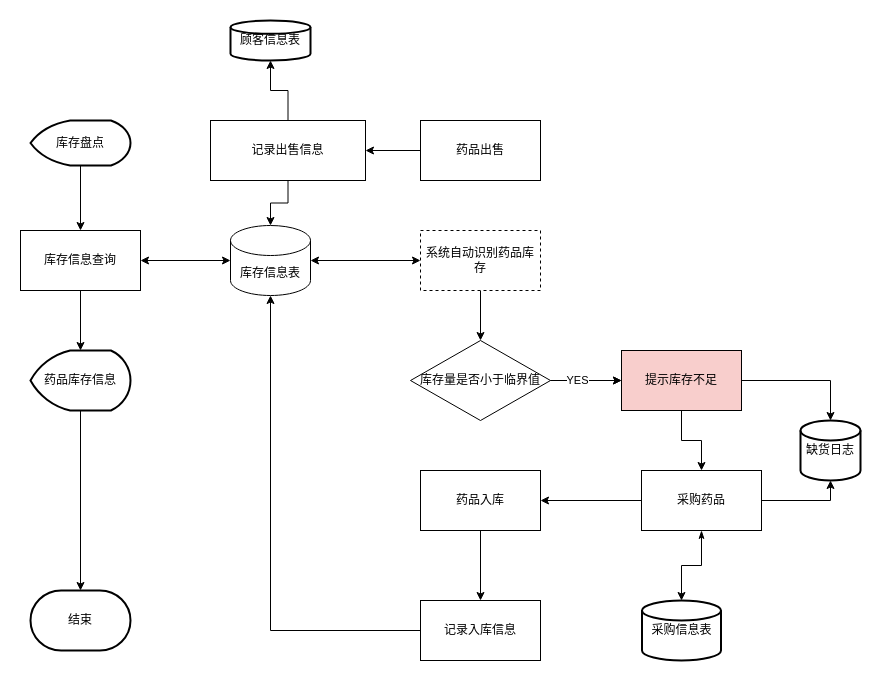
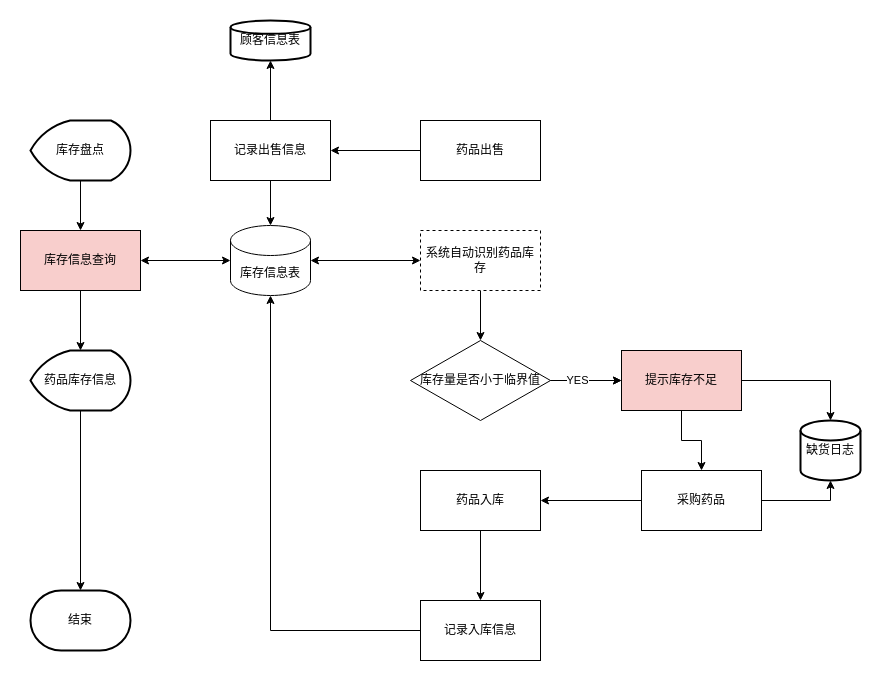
node "库存盘点": size 100x45 -> 100x60
node "记录出售信息": size 155x60 -> 120x60
node "库存信息查询": fillcolor #ffffff -> #f8cecc
edge "采购药品" -- "采购信息表": removed
node "采购信息表": removed
